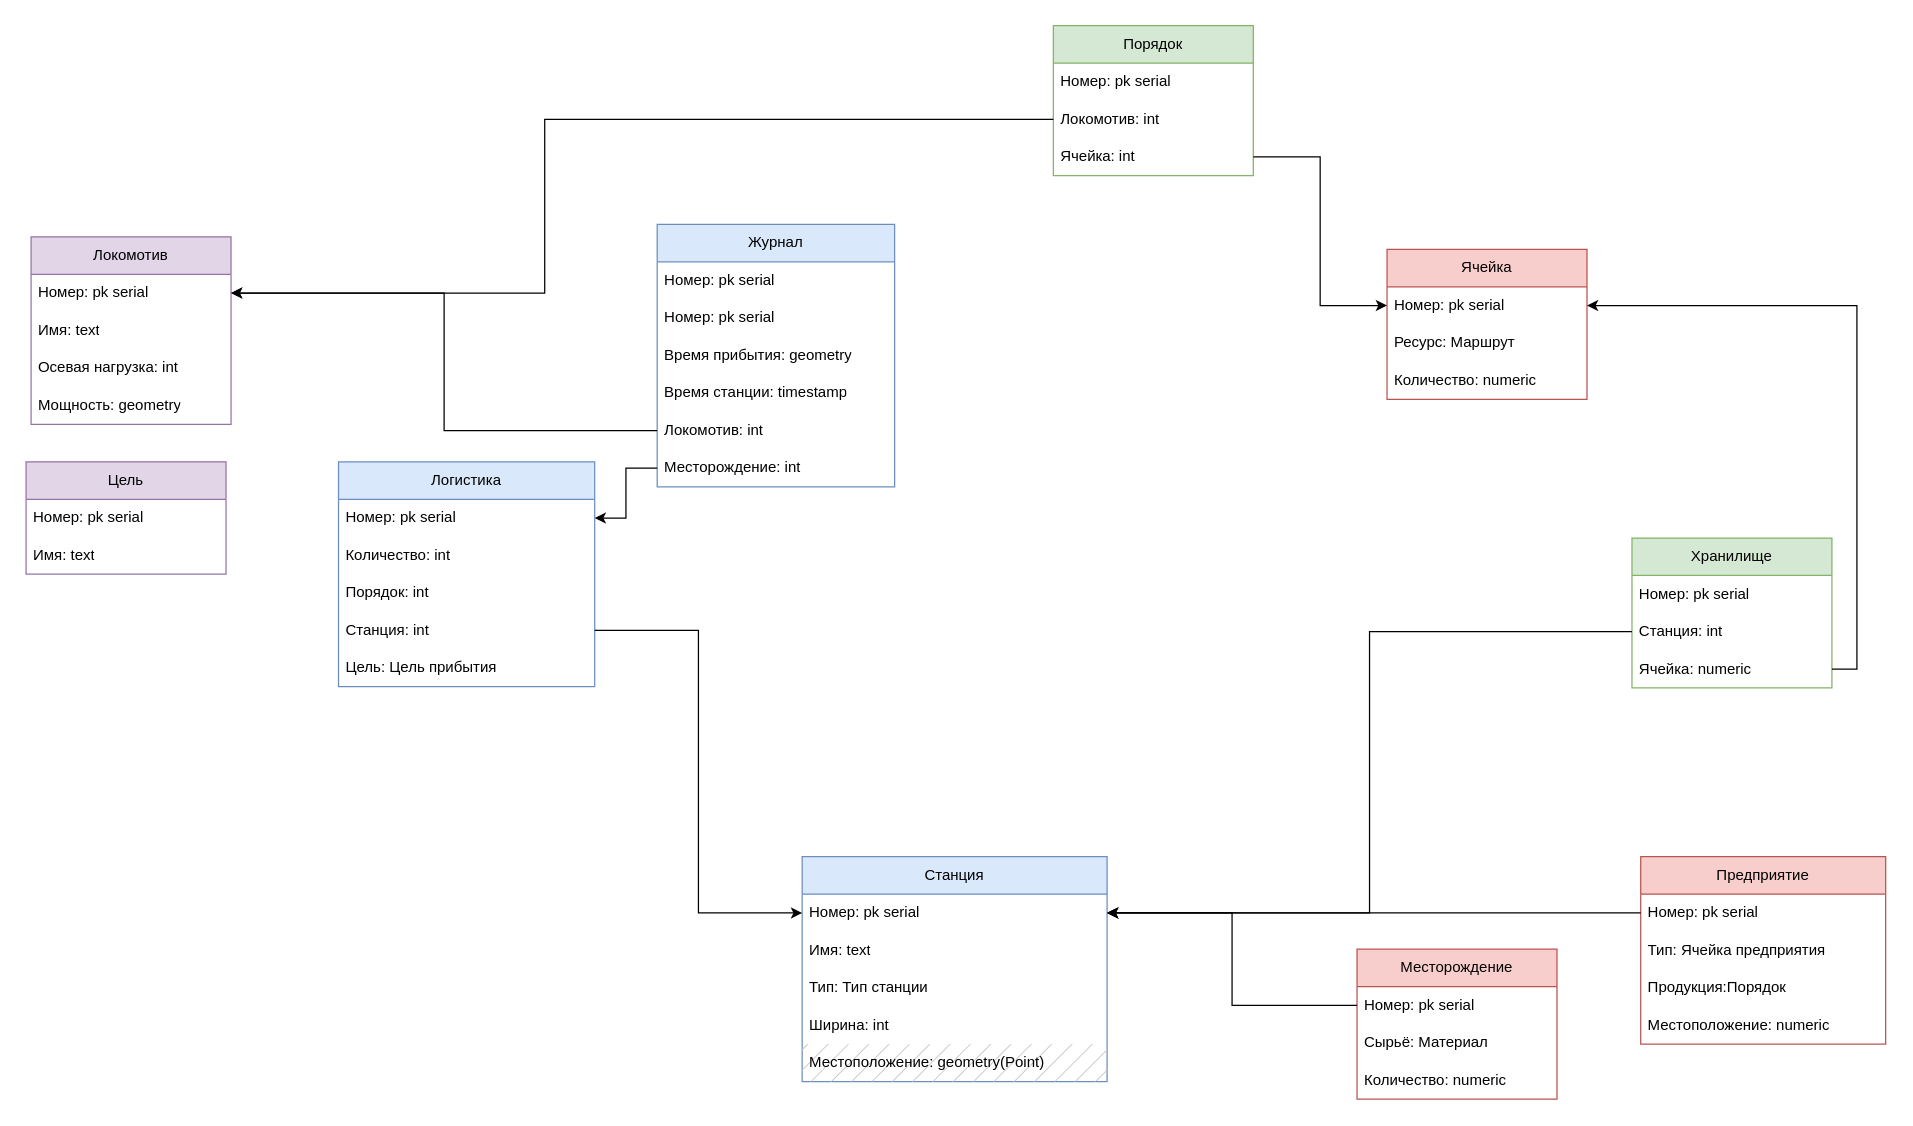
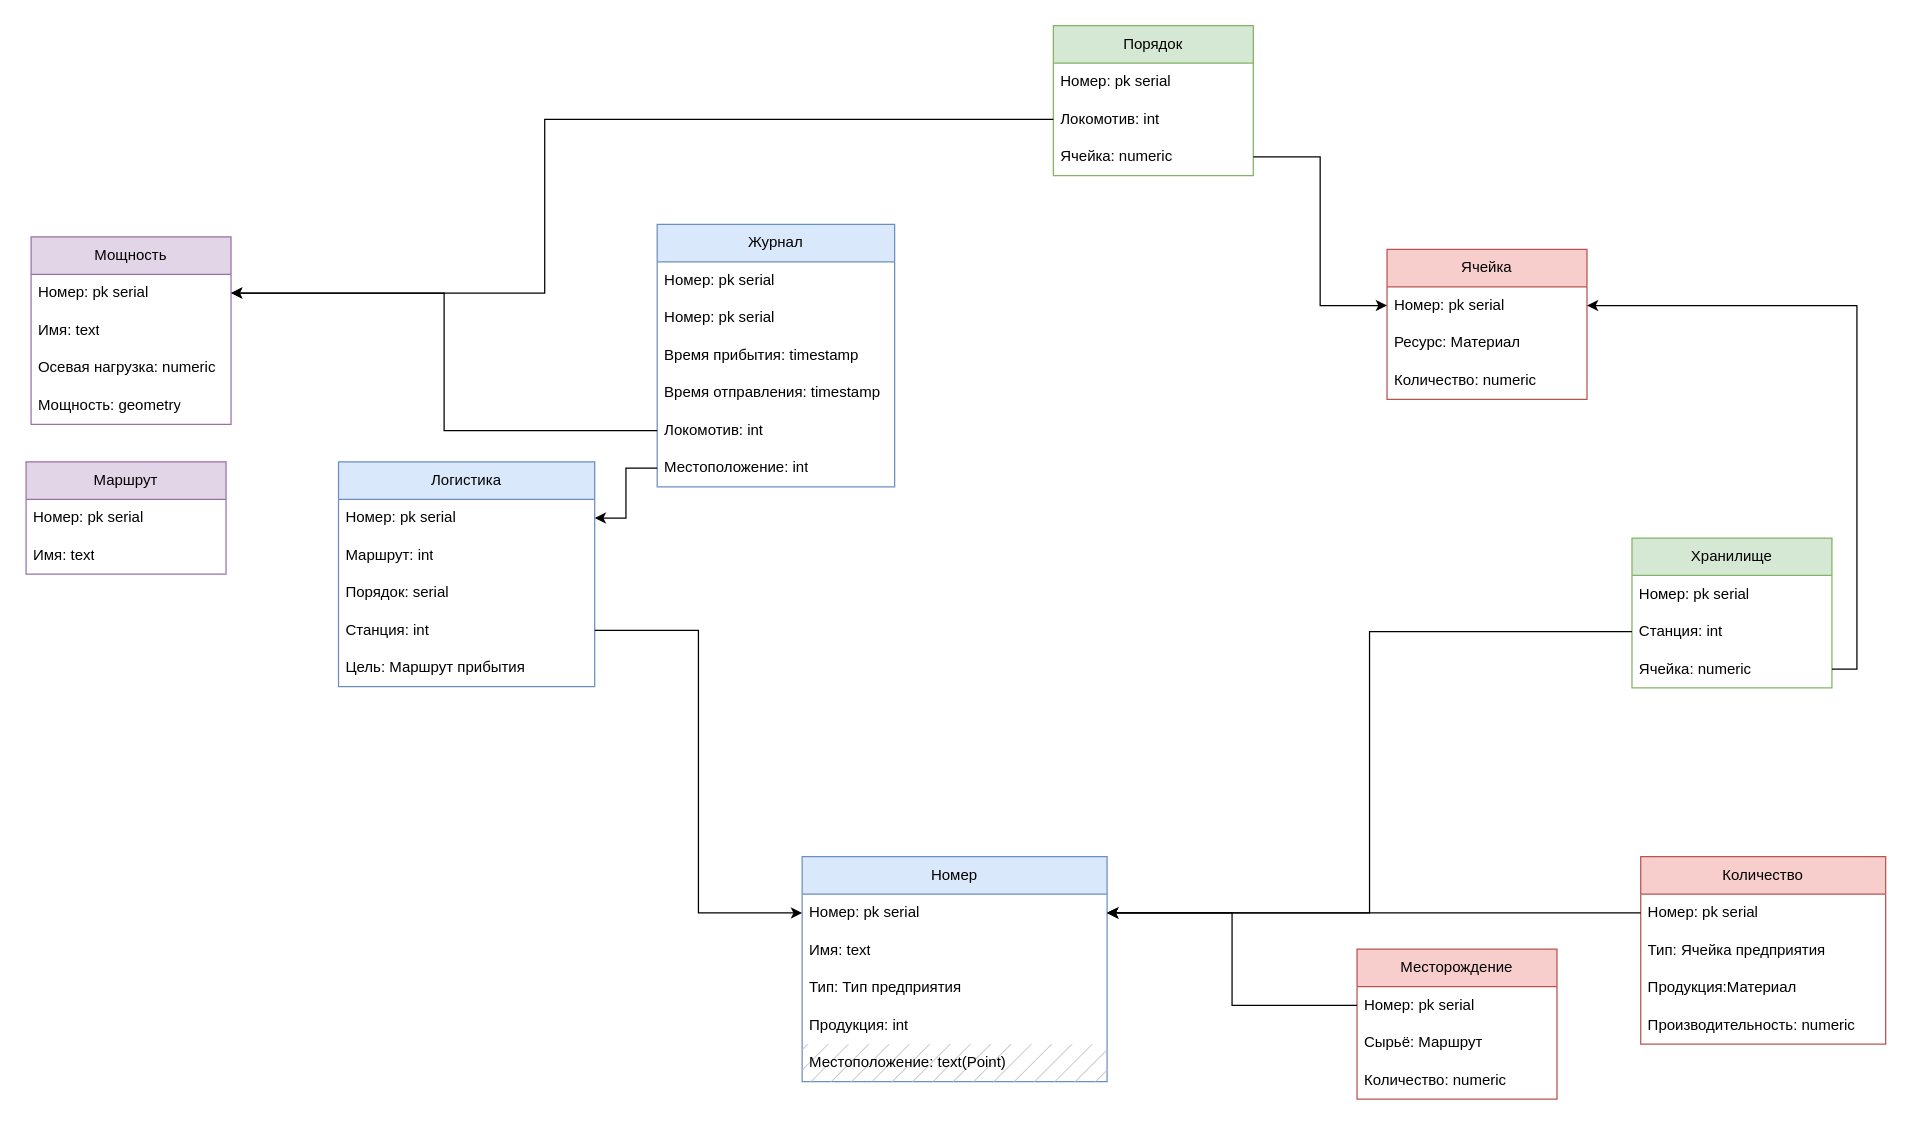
node "Ячейкa: int": label "Ячейкa: int" -> "Ячейкa: numeric"
node "Локомотив": label "Локомотив" -> "Мощность"
node "Ресурс: Маршрут": label "Ресурс: Маршрут" -> "Ресурс: Материал"
node "Время прибытия: geometry": label "Время прибытия: geometry" -> "Время прибытия: timestamp"
node "Осевая нагрузка: int": label "Осевая нагрузка: int" -> "Осевая нагрузка: numeric"
node "Время станции: timestamp": label "Время станции: timestamp" -> "Время отправления: timestamp"
node "Месторождение: int": label "Месторождение: int" -> "Местоположение: int"
node "Цель": label "Цель" -> "Маршрут"
node "Количество: int": label "Количество: int" -> "Маршрут: int"
node "Порядок: int": label "Порядок: int" -> "Порядок: serial"
node "Цель: Цель прибытия": label "Цель: Цель прибытия" -> "Цель: Маршрут прибытия"
node "Станция": label "Станция" -> "Номер"
node "Предприятие": label "Предприятие" -> "Количество"
node "Тип: Тип станции": label "Тип: Тип станции" -> "Тип: Тип предприятия"
node "Продукция:Порядок": label "Продукция:Порядок" -> "Продукция:Материал"
node "Ширина: int": label "Ширина: int" -> "Продукция: int"
node "Местоположение: numeric": label "Местоположение: numeric" -> "Производительность: numeric"
node "Сырьё: Материал": label "Сырьё: Материал" -> "Сырьё: Маршрут"
node "Местоположение: geometry(Point)": label "Местоположение: geometry(Point)" -> "Местоположение: text(Point)"
